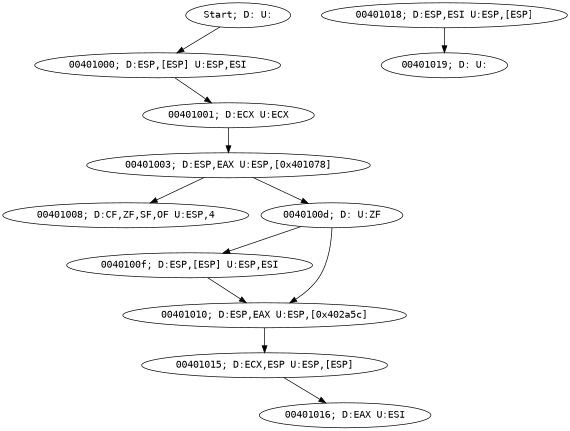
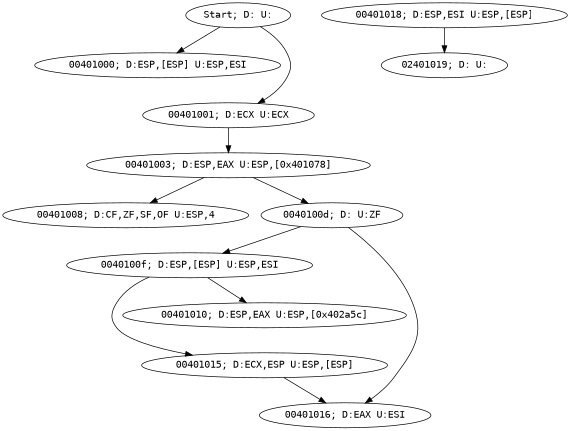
node "00401019; D: U:": label "00401019; D: U:" -> "02401019; D: U:"
edge "00401000; D:ESP,[ESP] U:ESP,ESI" -> "00401001; D:ECX U:ECX": now "Start; D: U:" -> "00401001; D:ECX U:ECX"
edge "0040100d; D: U:ZF" -> "00401010; D:ESP,EAX U:ESP,[0x402a5c]": now "0040100d; D: U:ZF" -> "00401016; D:EAX U:ESI"
edge "00401010; D:ESP,EAX U:ESP,[0x402a5c]" -> "00401015; D:ECX,ESP U:ESP,[ESP]": now "0040100f; D:ESP,[ESP] U:ESP,ESI" -> "00401015; D:ECX,ESP U:ESP,[ESP]"
